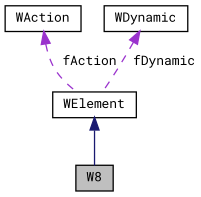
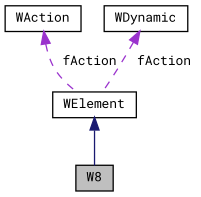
edge "WElement" -> "WDynamic": label " fDynamic" -> " fAction"
